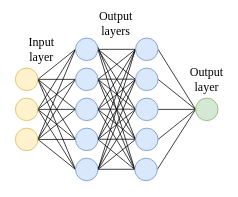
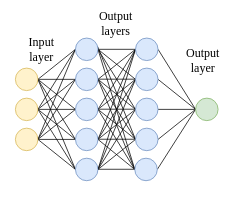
node "Output layer": moved (207, 79) -> (203, 60)
